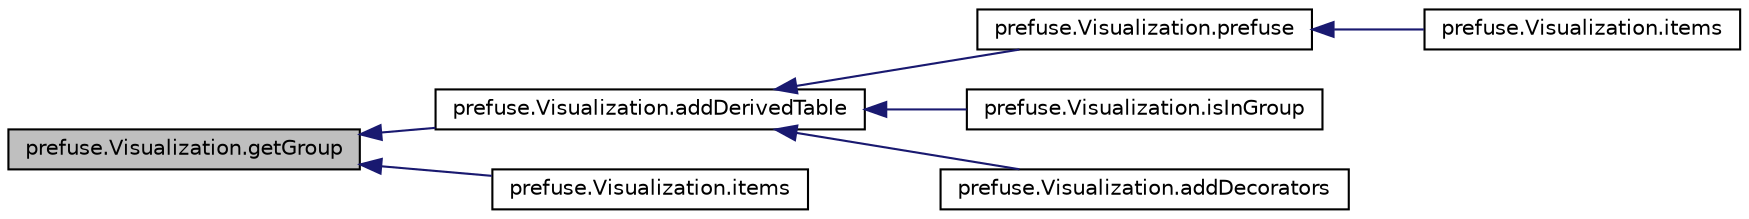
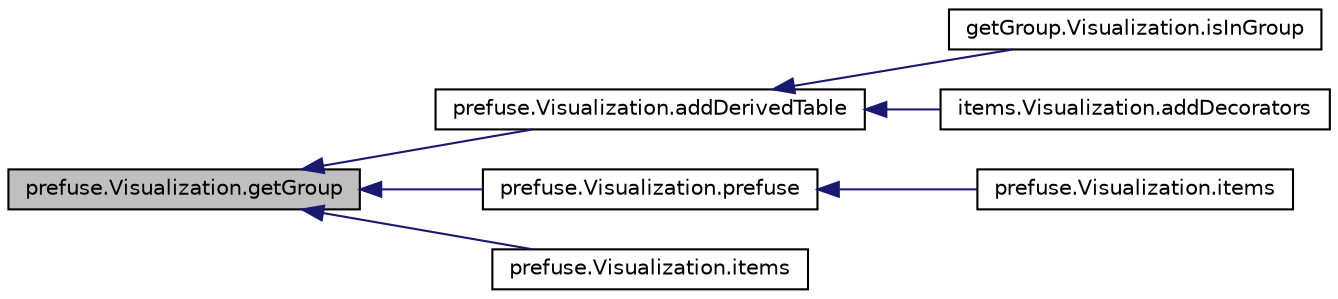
edge "prefuse.Visualization.prefuse" -> "prefuse.Visualization.addDerivedTable": now "prefuse.Visualization.prefuse" -> "prefuse.Visualization.getGroup"
node "prefuse.Visualization.isInGroup": label "prefuse.Visualization.isInGroup" -> "getGroup.Visualization.isInGroup"
node "prefuse.Visualization.addDecorators": label "prefuse.Visualization.addDecorators" -> "items.Visualization.addDecorators"
